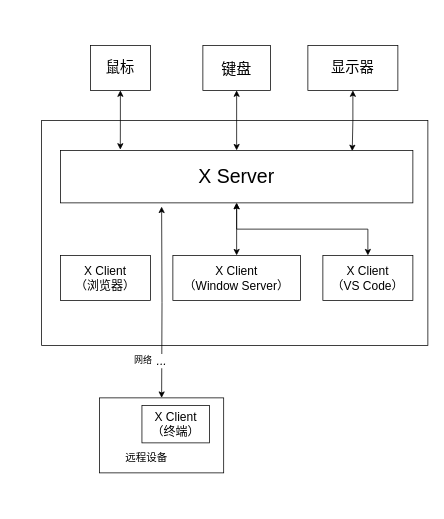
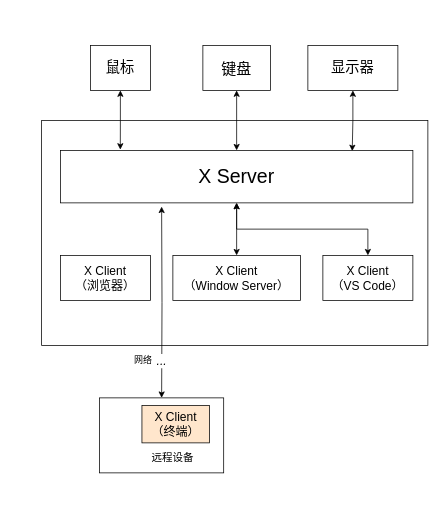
node "X Client （终端）": fillcolor #ffffff -> #ffe6cc
node "远程设备": moved (146, 458) -> (173, 458)
